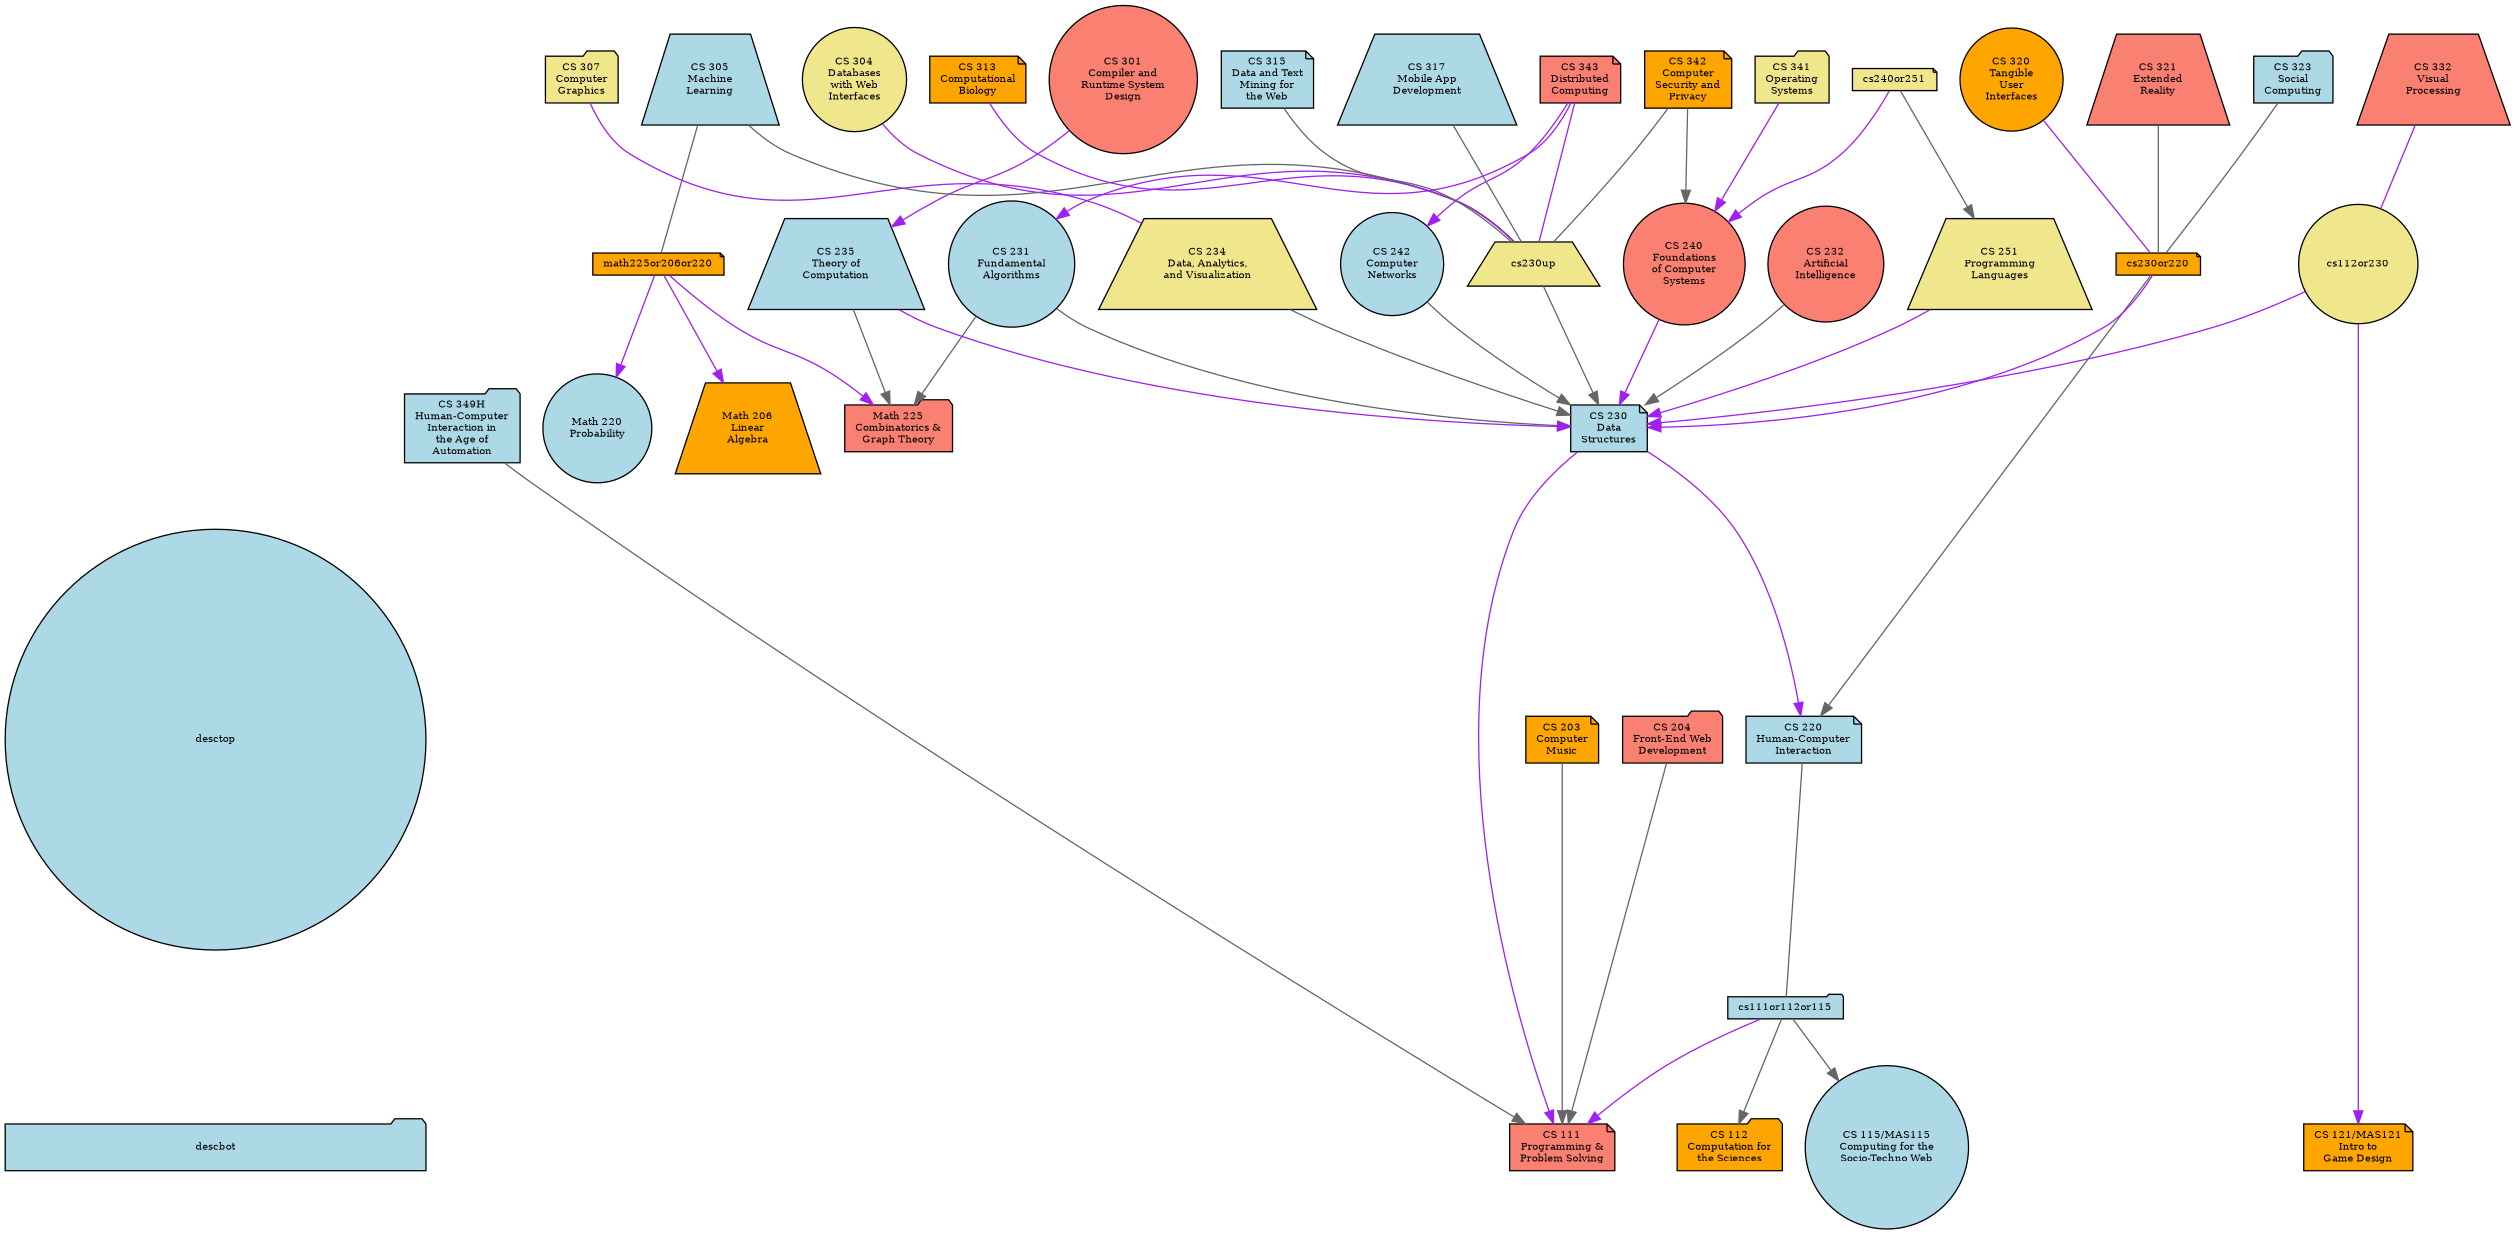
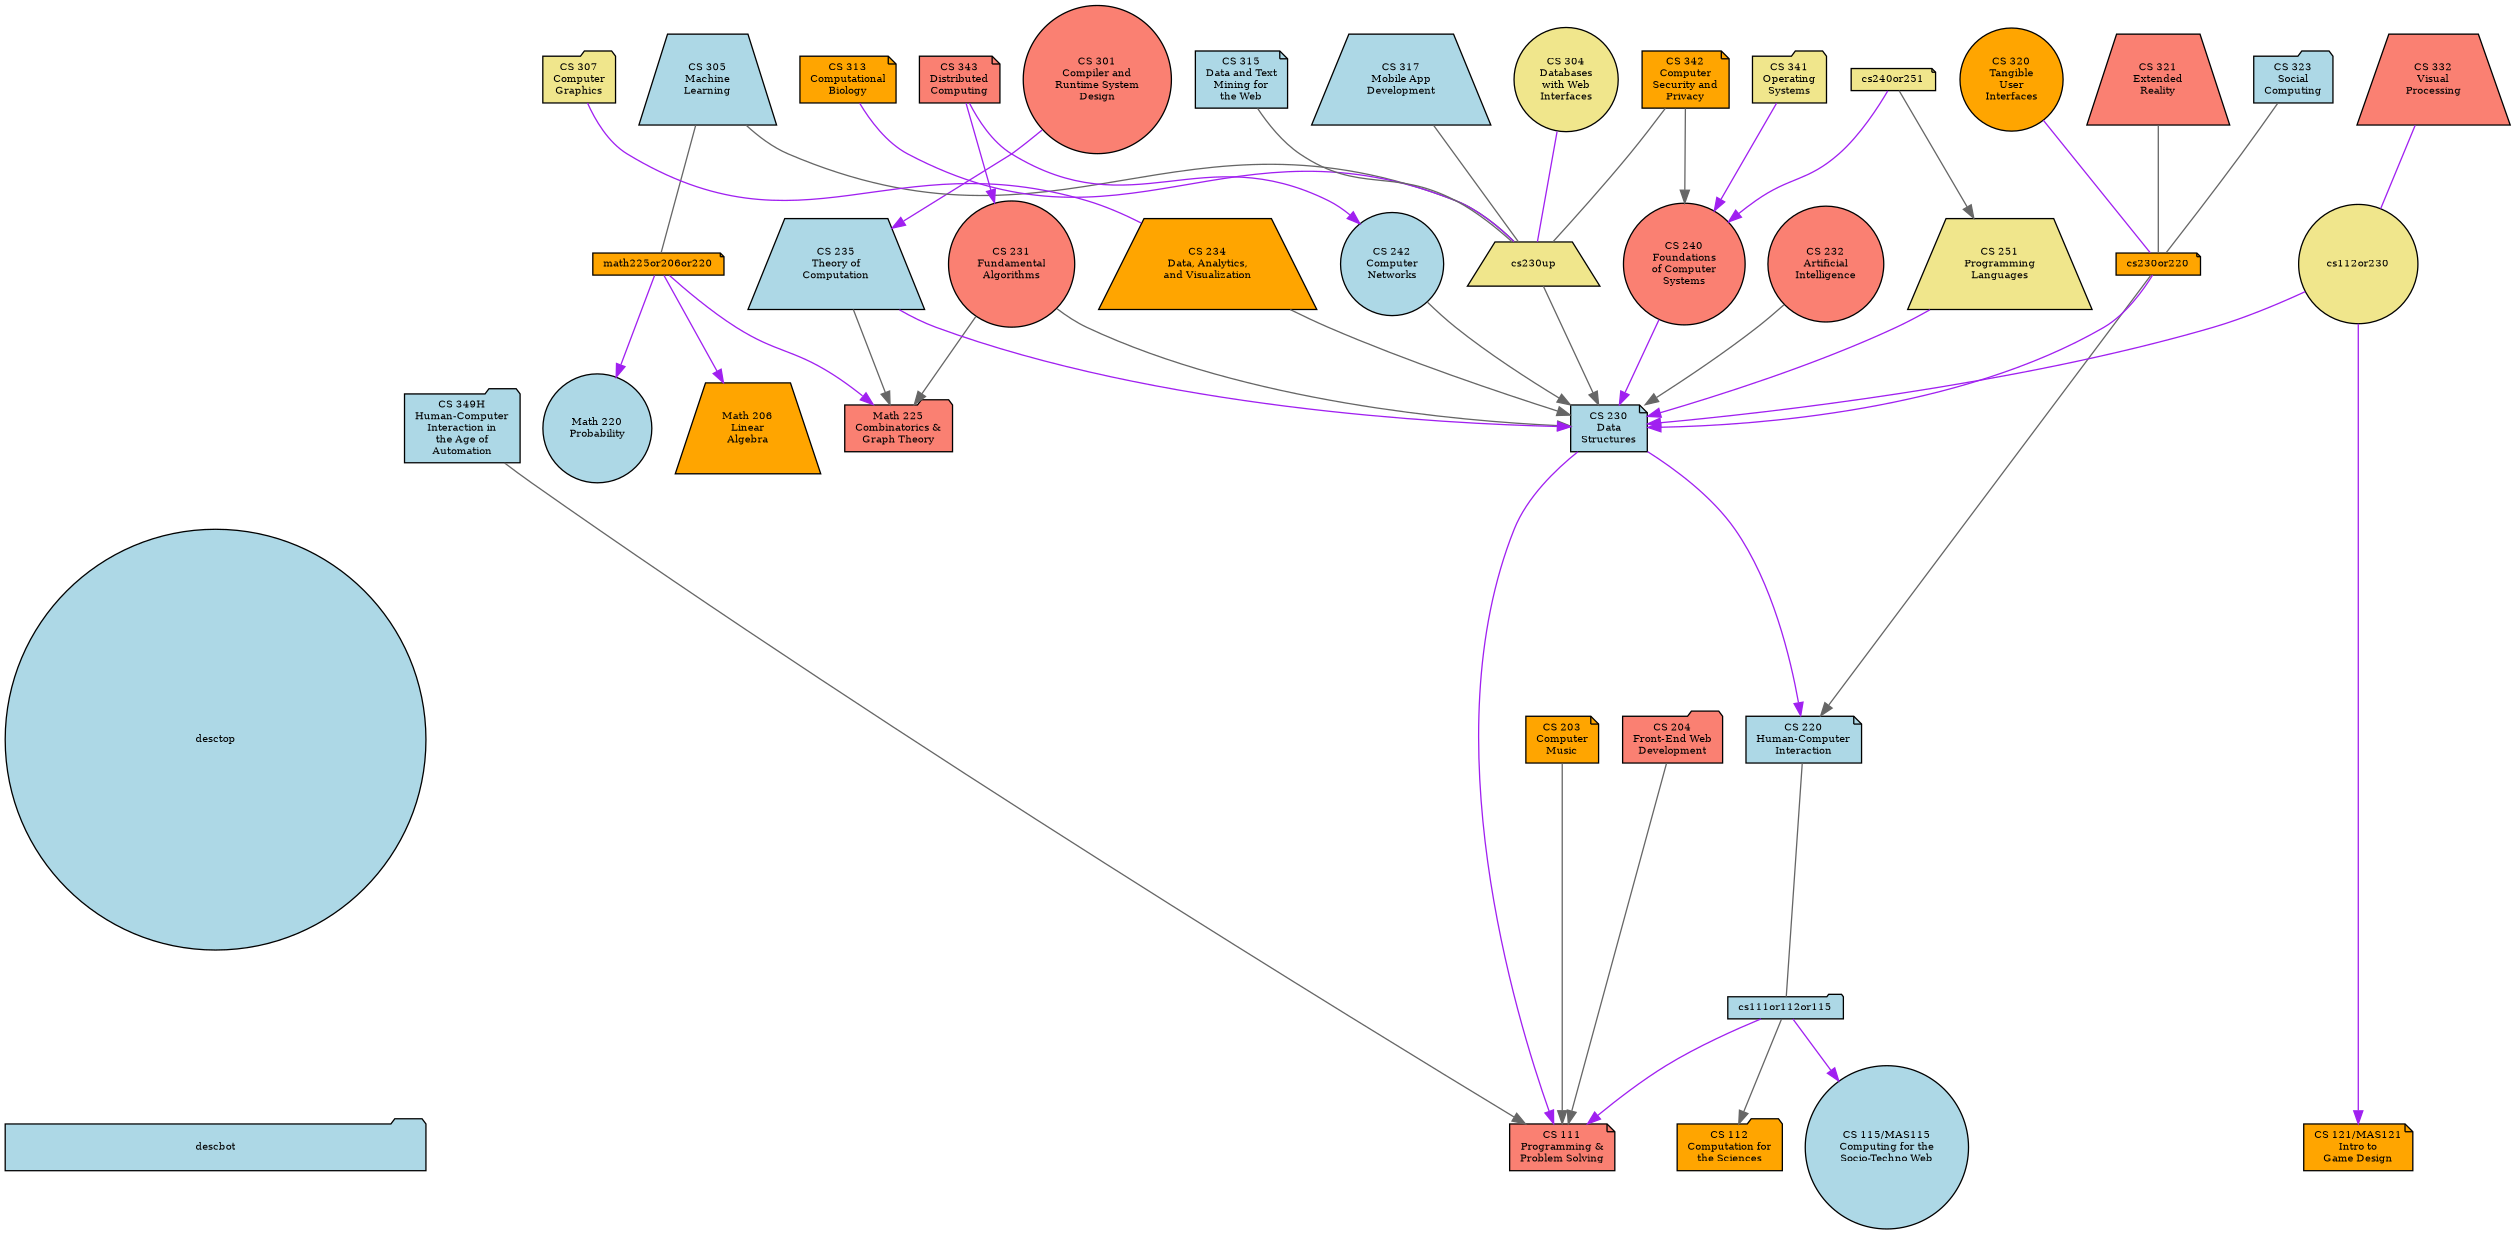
edge "CS 343 Distributed Computing" -- "cs230up": removed
node "CS 231 Fundamental Algorithms": fillcolor lightblue -> salmon
node "CS 234 Data, Analytics, and Visualization": fillcolor khaki -> orange
edge "cs111or112or115" -> "CS 115/MAS115 Computing for the Socio-Techno Web": color gray40 -> purple
